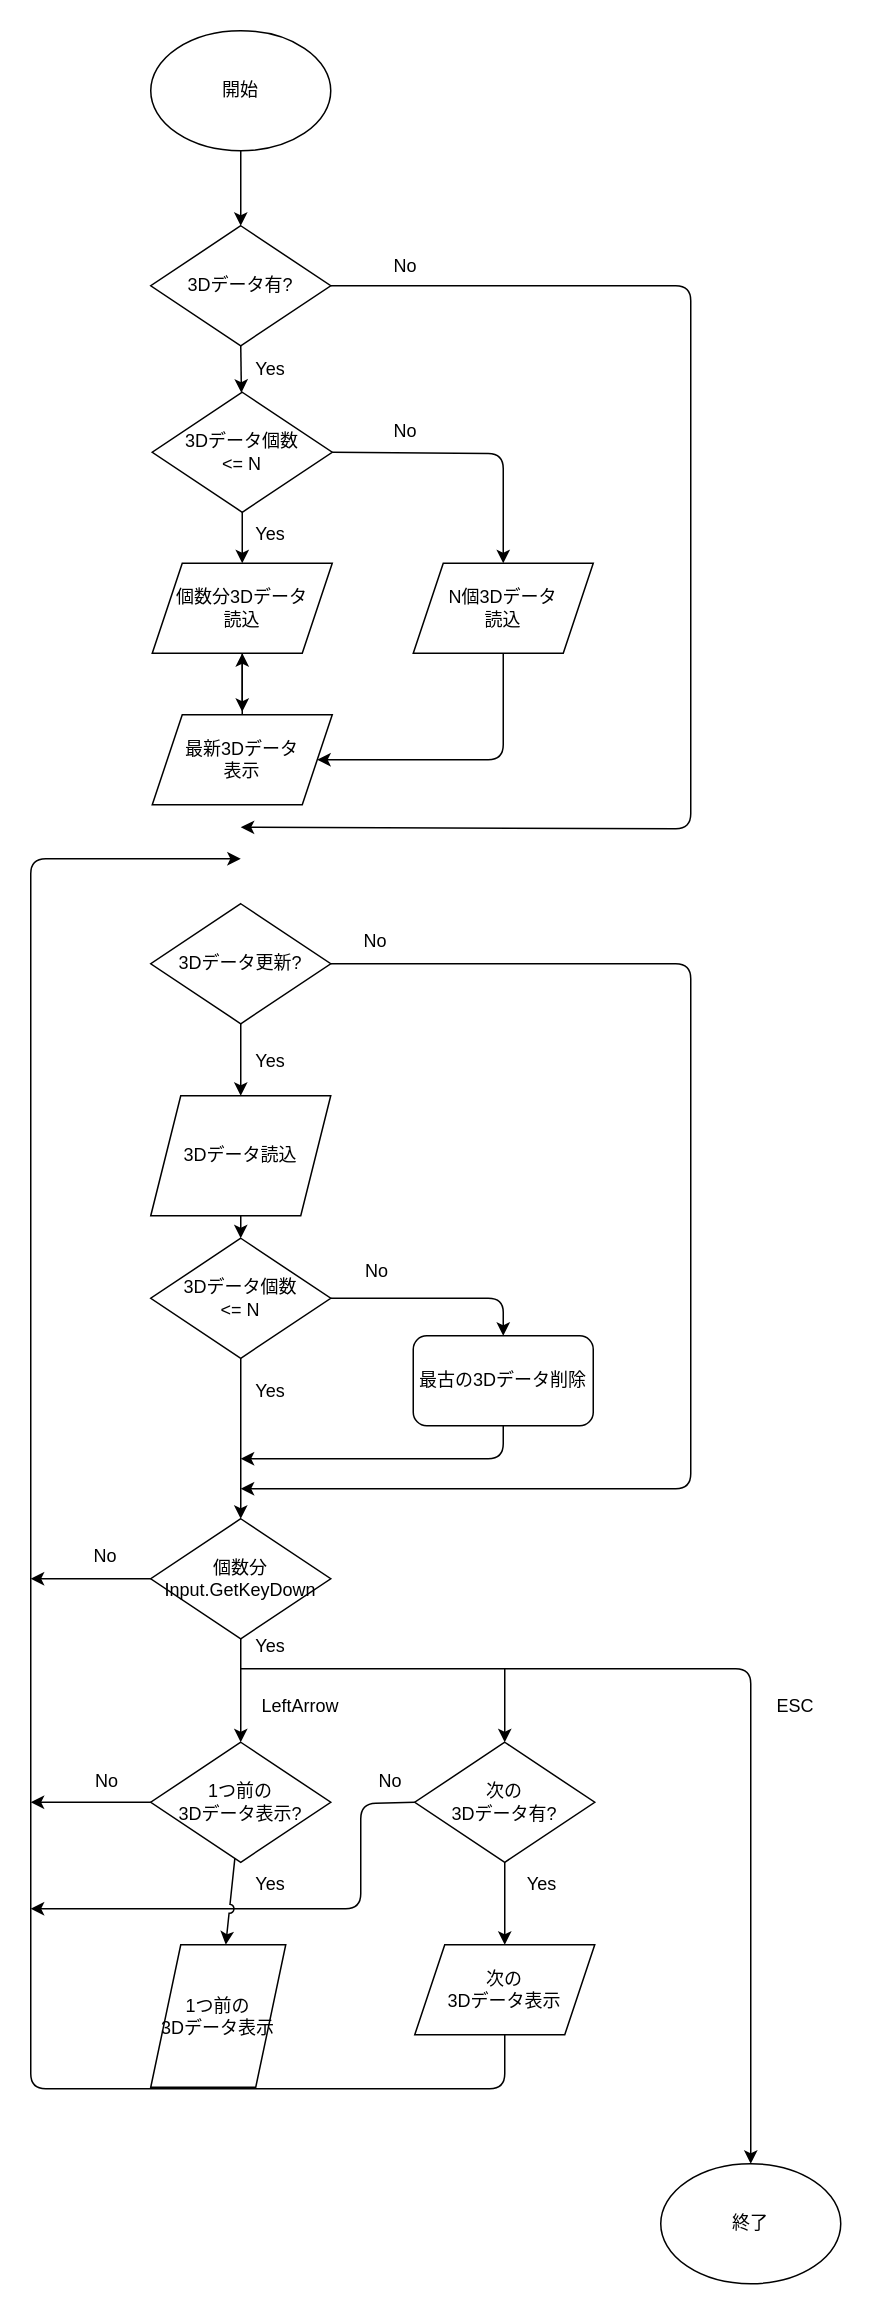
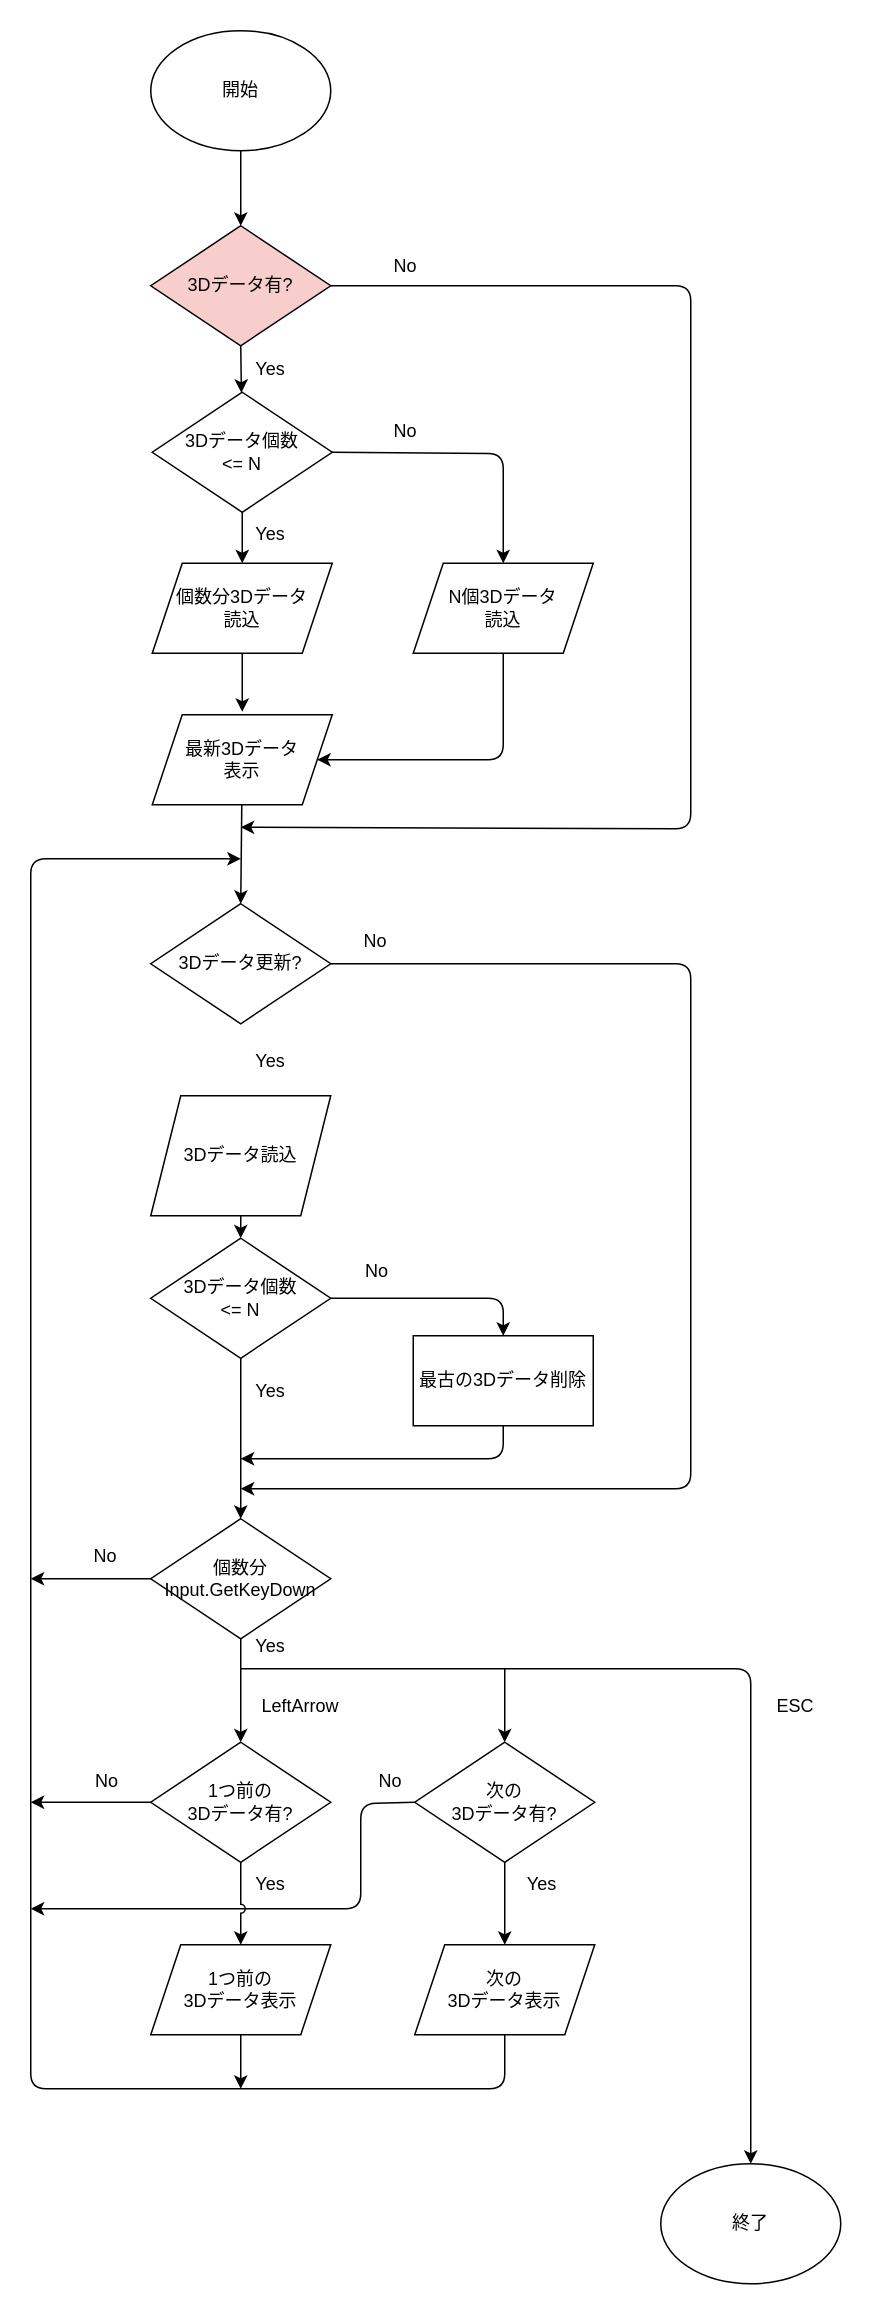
node "3Dデータ有?": fillcolor #ffffff -> #f8cecc
edge "最新3Dデータ 表示" -> "個数分3Dデータ 読込": now "最新3Dデータ 表示" -> "3Dデータ更新?"
edge "3Dデータ更新?" -> "3Dデータ読込": removed
node "最古の3Dデータ削除": shape rounded rectangle -> rectangle
node "1つ前の 3Dデータ表示?": label "1つ前の 3Dデータ表示?" -> "1つ前の 3Dデータ有?"
node "1つ前の 3Dデータ表示": size 135x143 -> 180x90
